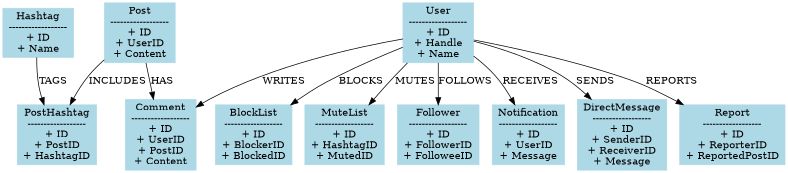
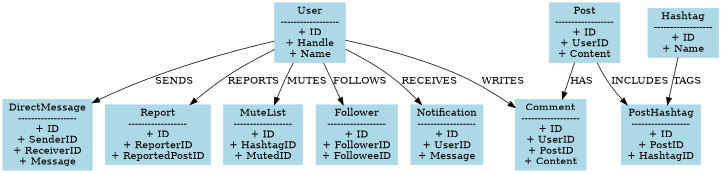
node "BlockList ------------------ + ID + BlockerID + BlockedID": removed
